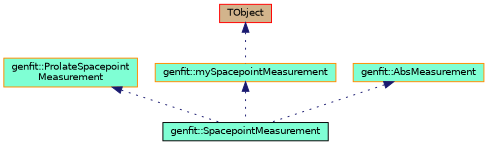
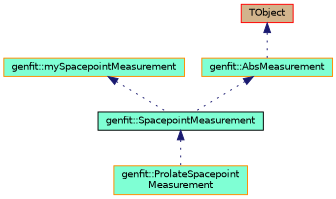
edge "genfit::mySpacepointMeasurement" -> "TObject": now "genfit::AbsMeasurement" -> "TObject"
edge "genfit::SpacepointMeasurement" -> "genfit::ProlateSpacepoint Measurement": reversed
